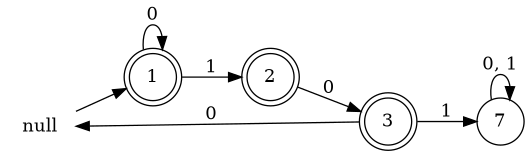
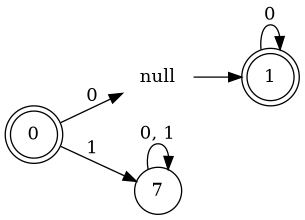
node "2": removed
node "3": label "3" -> "0"
